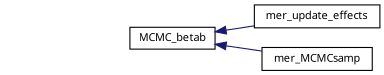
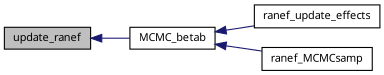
node "mer_update_effects": label "mer_update_effects" -> "ranef_update_effects"
node "update_ranef": added
node "mer_MCMCsamp": label "mer_MCMCsamp" -> "ranef_MCMCsamp"
